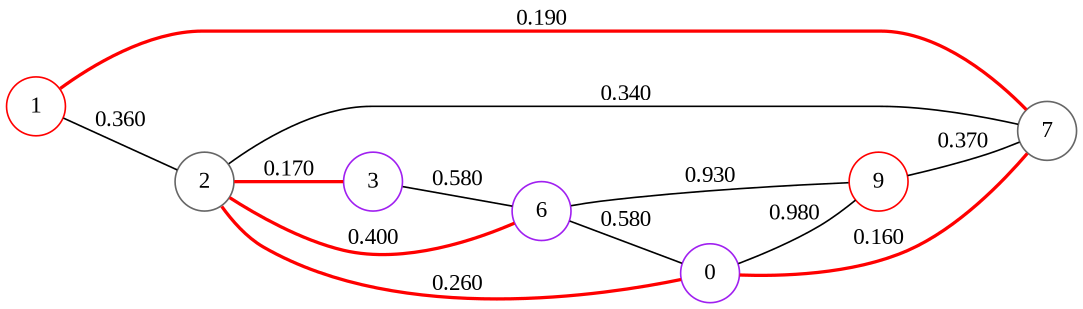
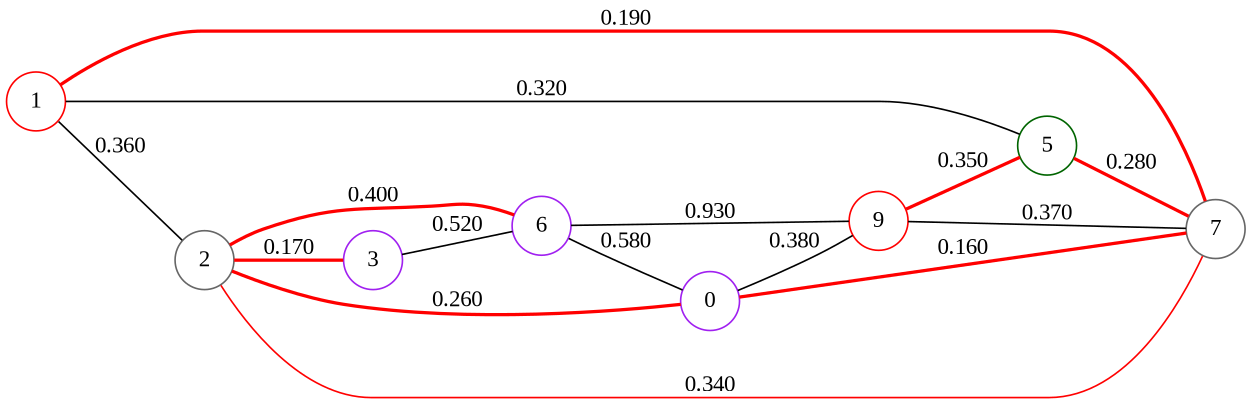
edge "7" -- "2": color black -> red
node "5": added
edge "3" -- "6": label "0.580" -> "0.520"
edge "9" -- "0": label "0.980" -> "0.380"
